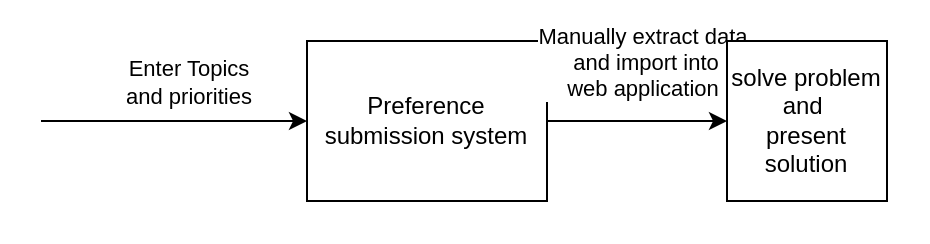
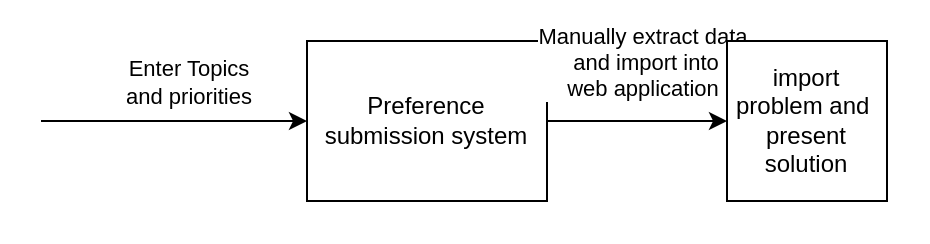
node "solve problem and present solution": label "solve problem and present solution" -> "import problem and present solution"
